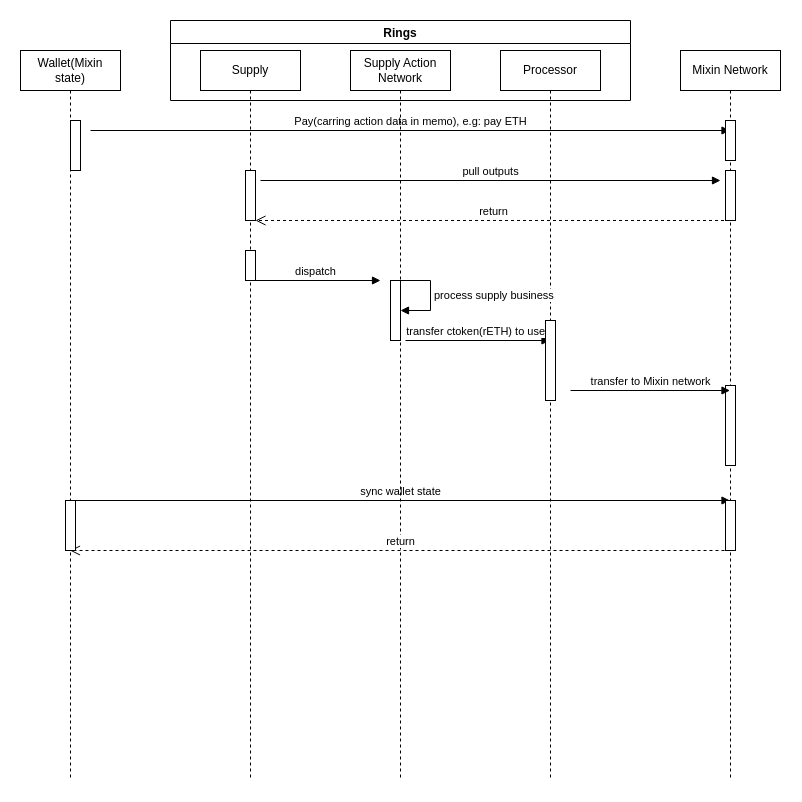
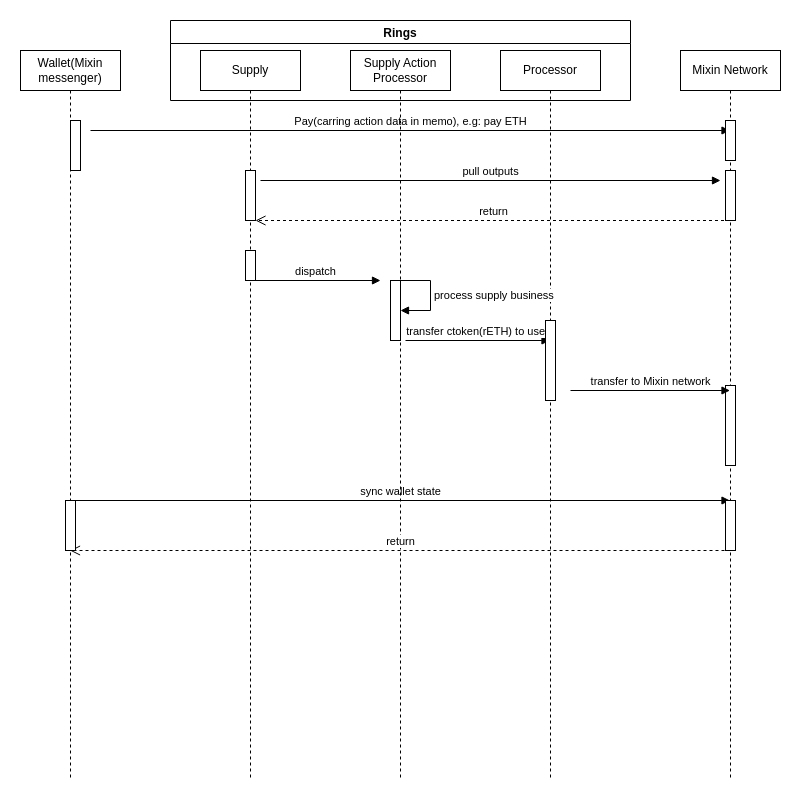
node "Wallet(Mixin state)": label "Wallet(Mixin state)" -> "Wallet(Mixin messenger)"
node "Supply Action Network": label "Supply Action Network" -> "Supply Action Processor"
